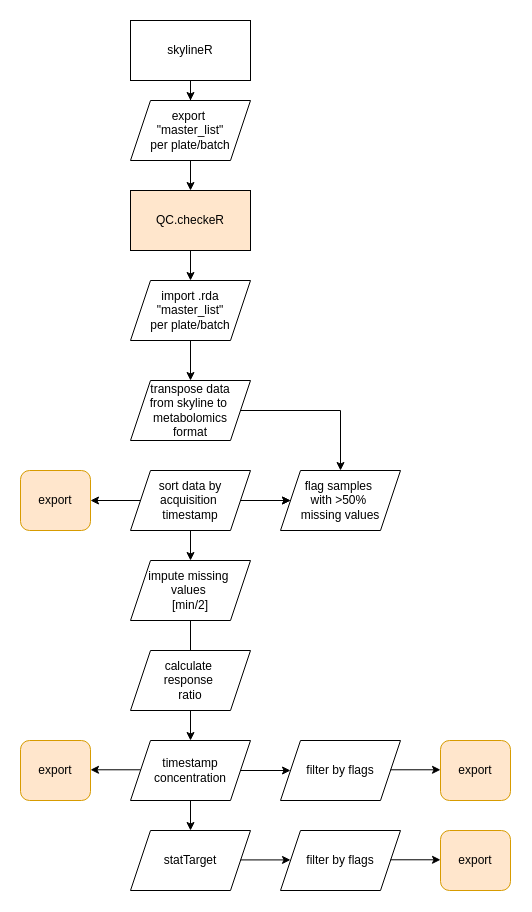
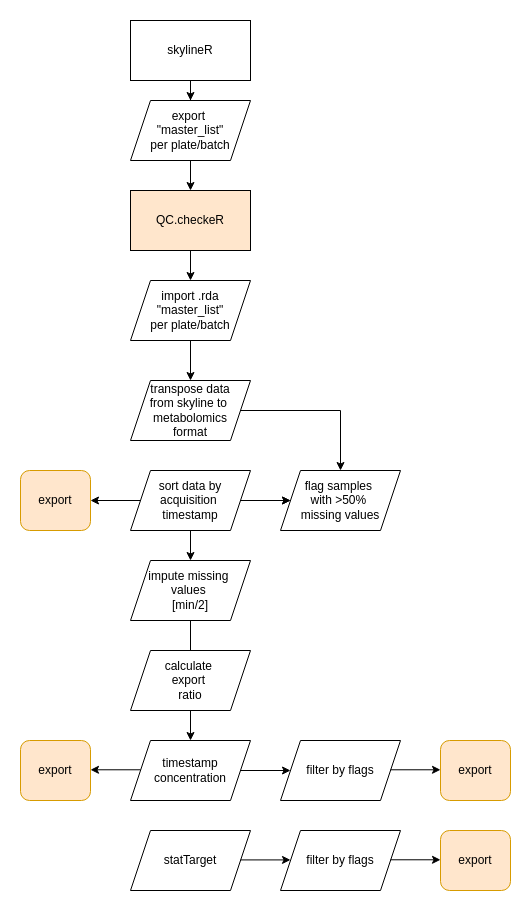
node "calculate response ratio": label "calculate response ratio" -> "calculate export ratio"
edge "timestamp concentration" -> "statTarget": removed
